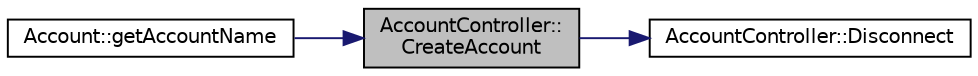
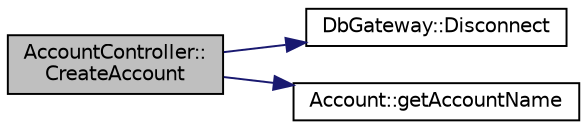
edge "Account::getAccountName" -> "AccountController:: CreateAccount": reversed
node "AccountController::Disconnect": label "AccountController::Disconnect" -> "DbGateway::Disconnect"
